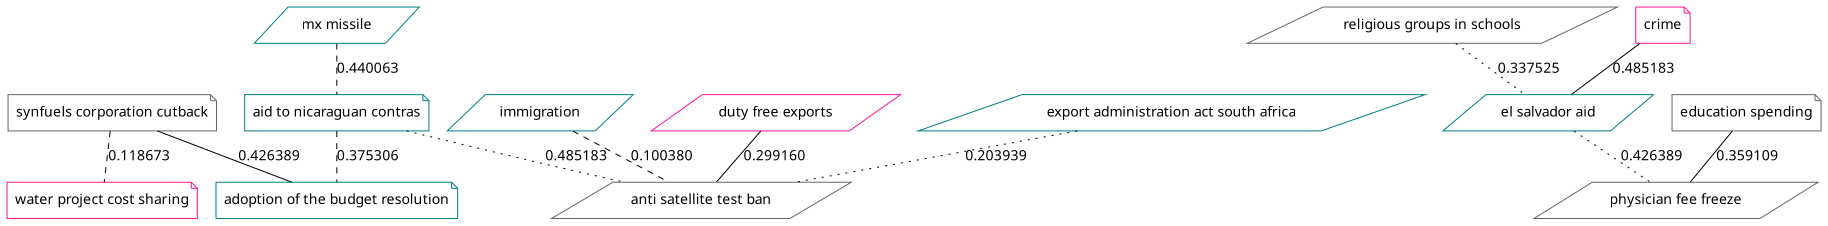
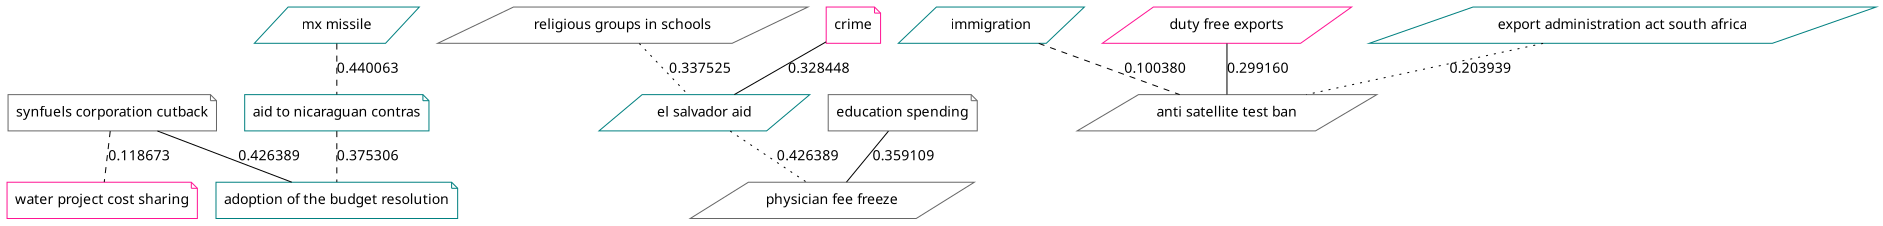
edge "crime" -- "el salvador aid": label "0.485183" -> "0.328448"
edge "aid to nicaraguan contras" -- "anti satellite test ban": removed, label "0.485183"
